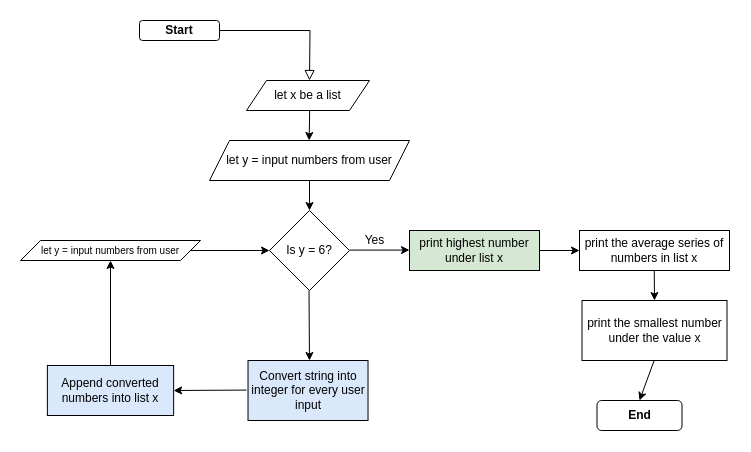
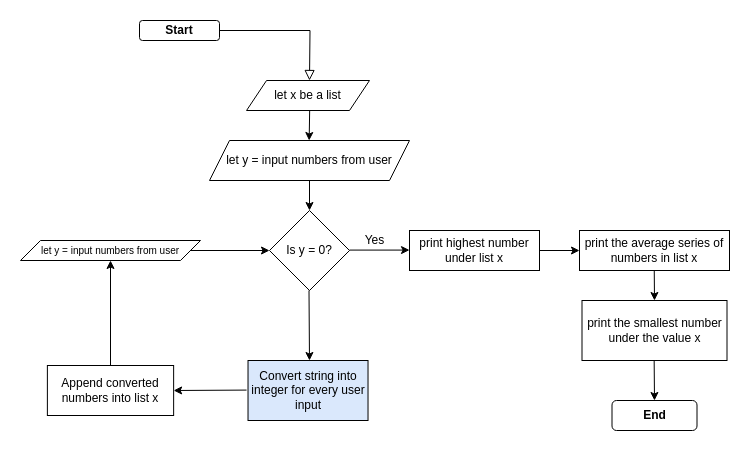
node "Is y = 6?": label "Is y = 6?" -> "Is y = 0?"
node "print highest number under list x": fillcolor #d5e8d4 -> #ffffff
node "Append converted numbers into list x": fillcolor #dae8fc -> #ffffff
node "End": moved (640, 416) -> (655, 416)
